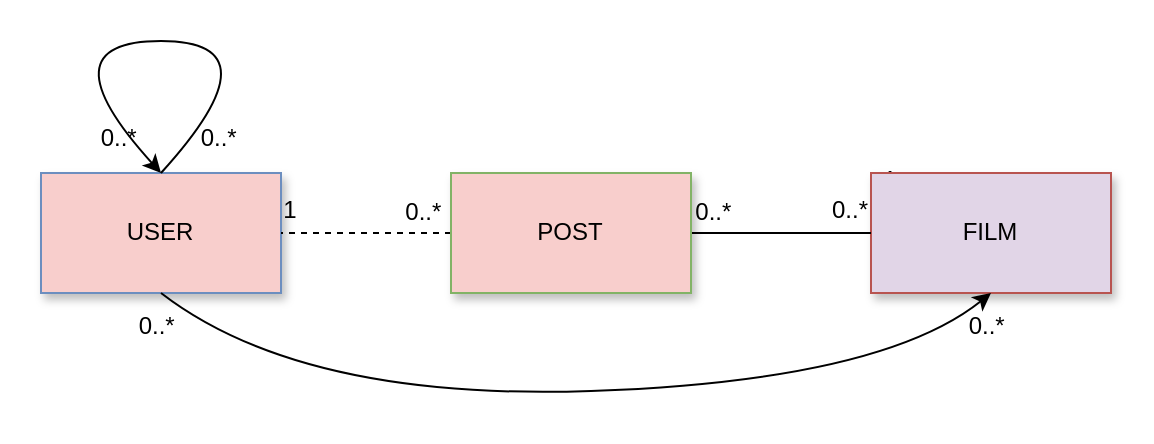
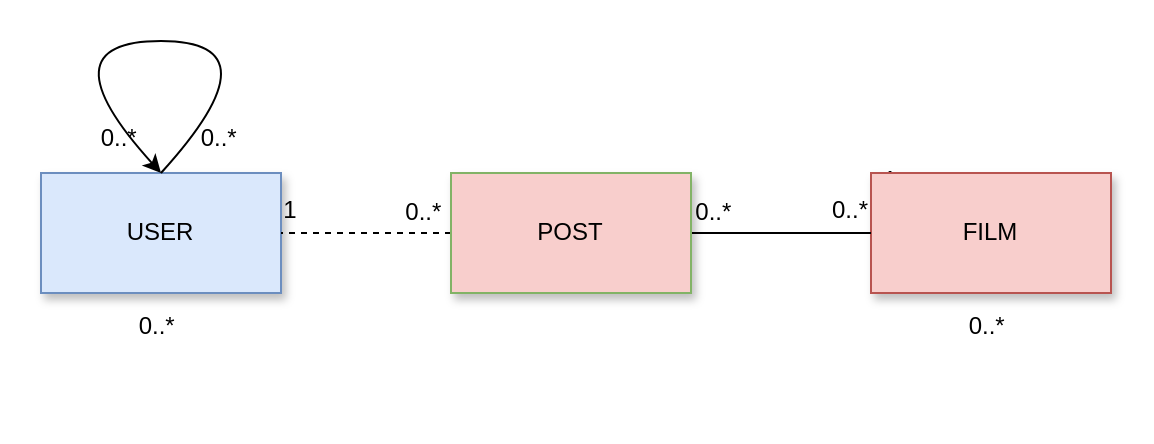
node "USER": fillcolor #f8cecc -> #dae8fc
node "FILM": fillcolor #e1d5e7 -> #f8cecc
edge "USER" -> "FILM": removed
